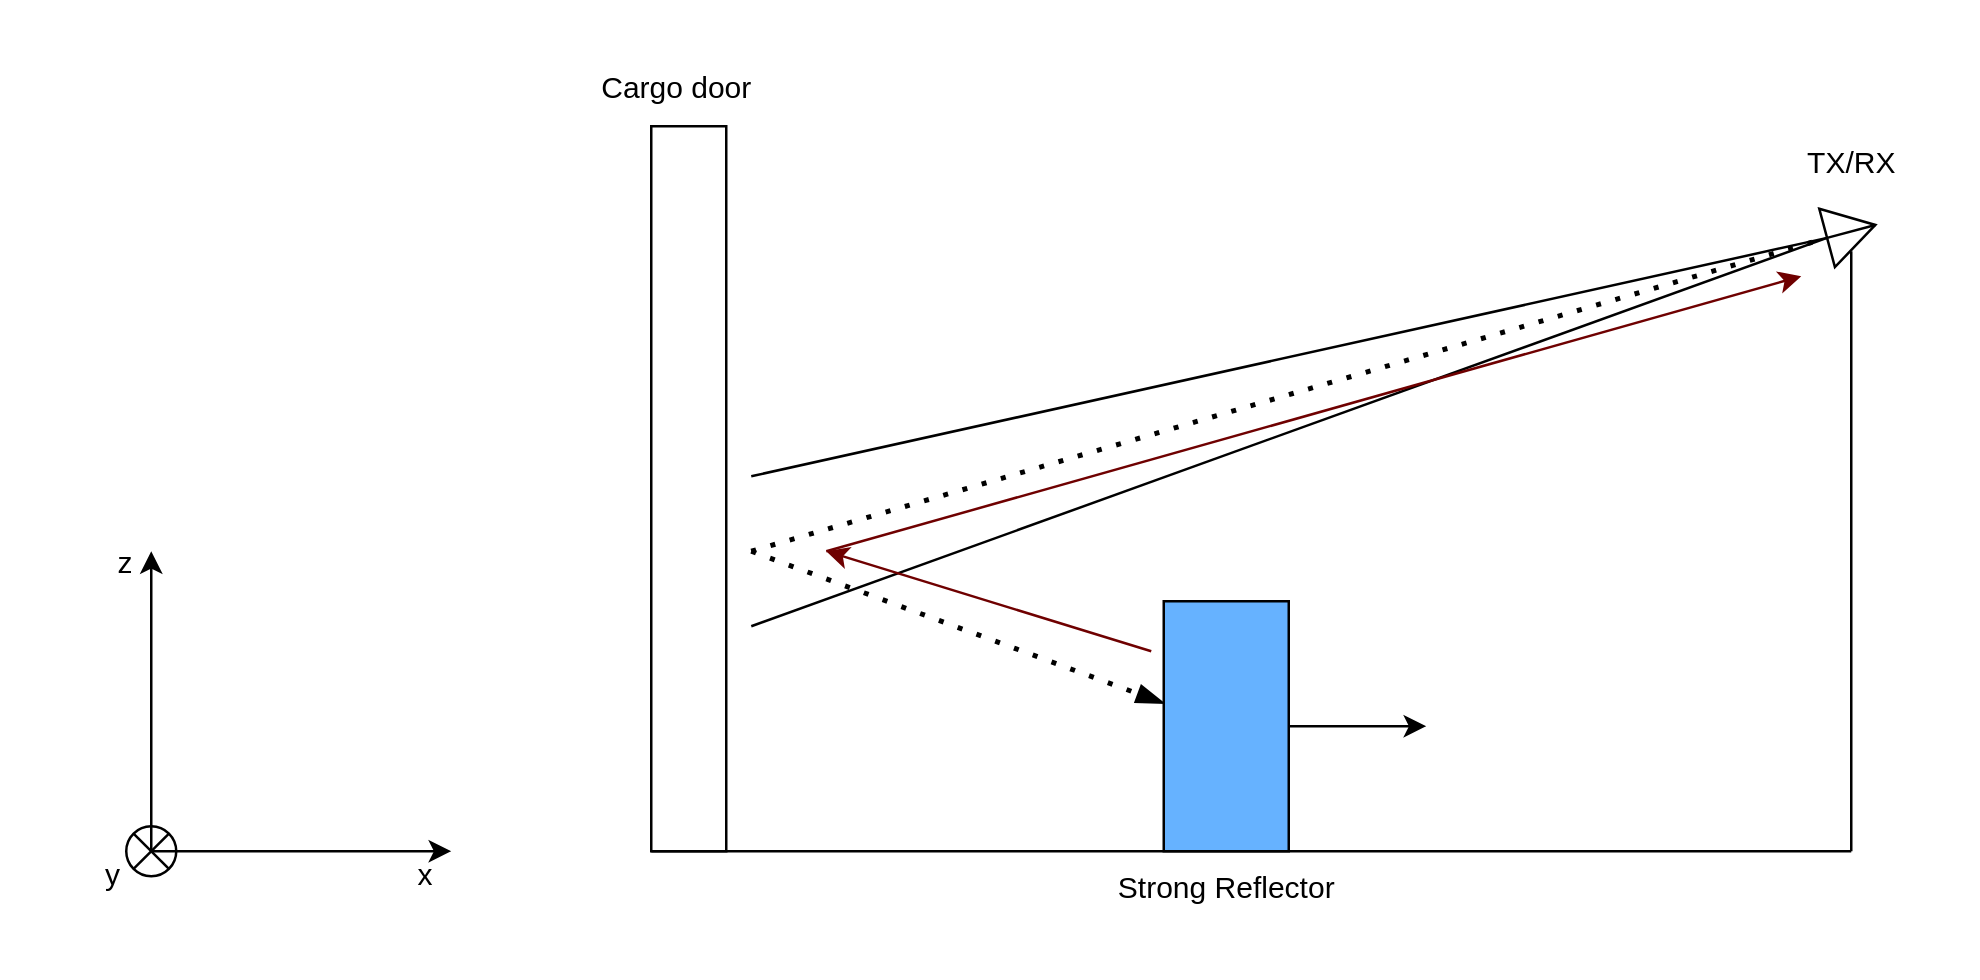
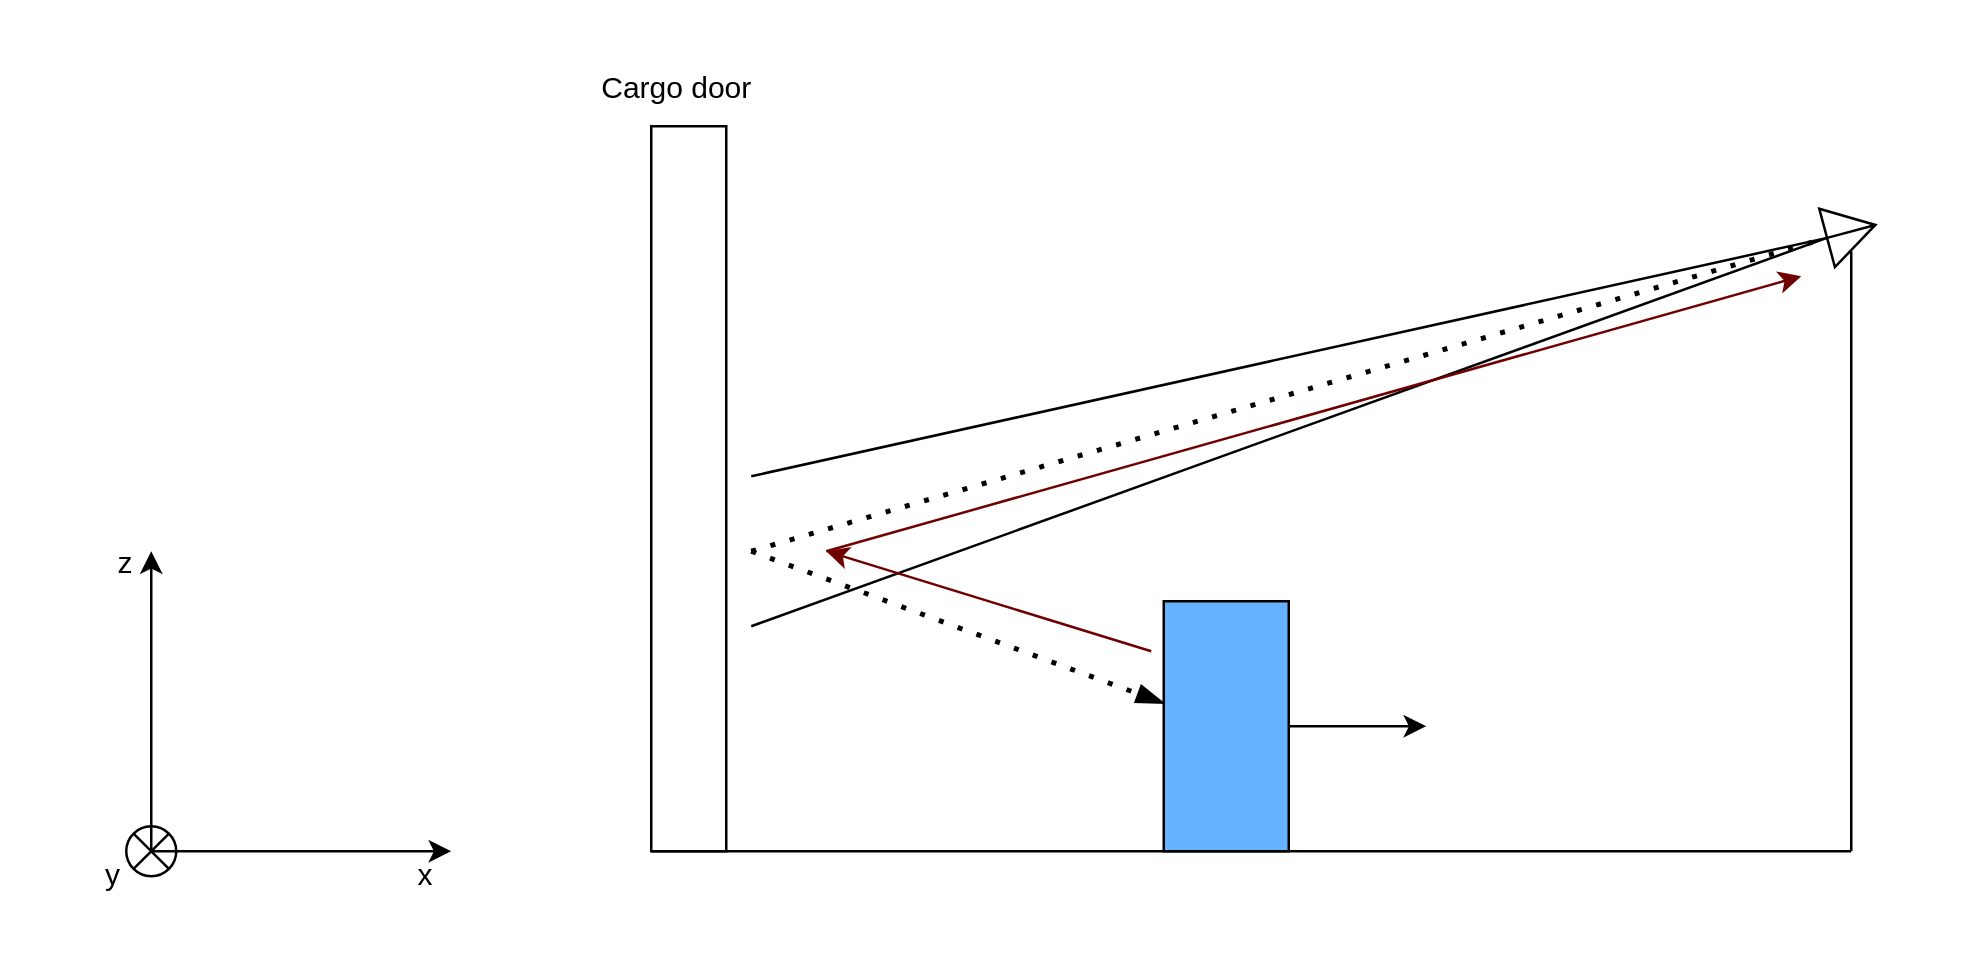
node "TX/RX": removed
node "Strong Reflector": removed
